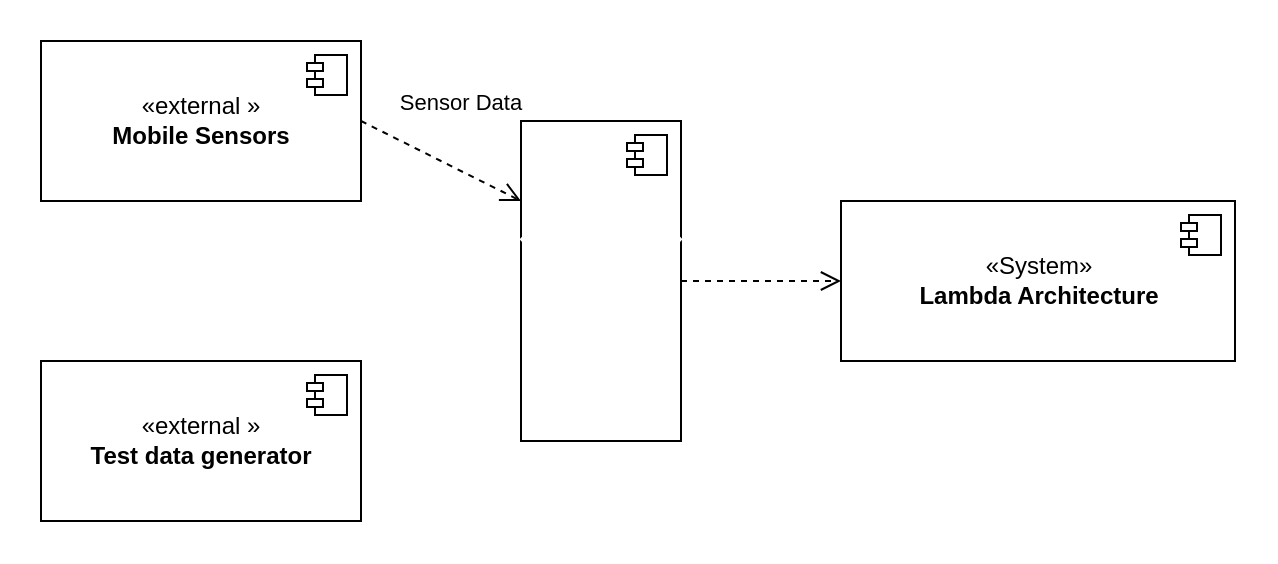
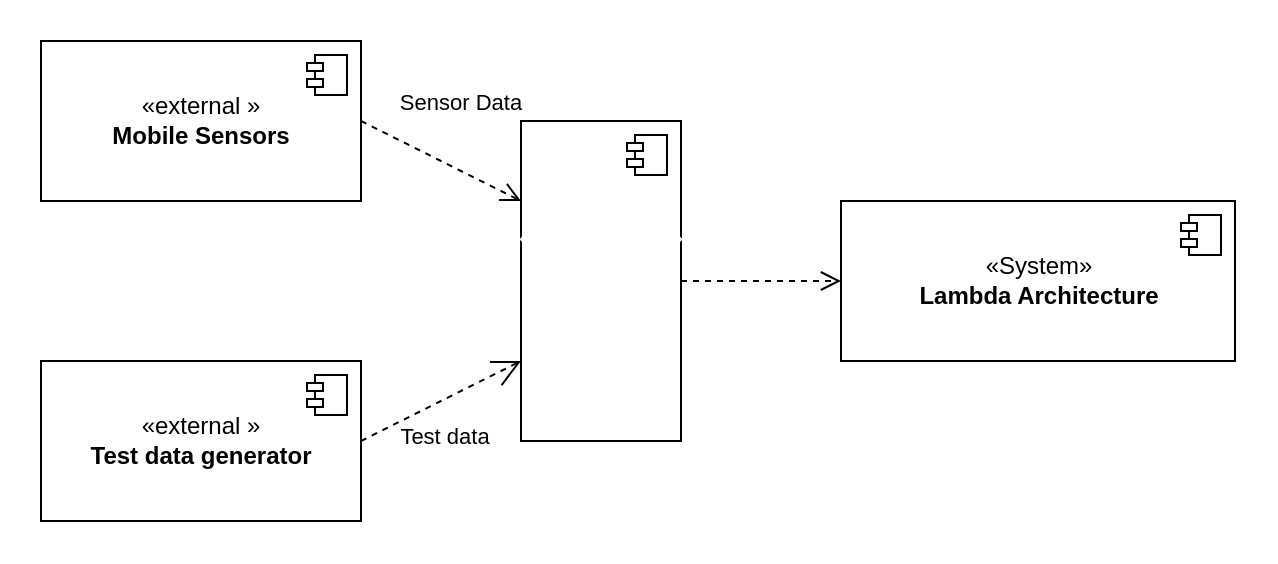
edge "«external » Test data generator" -> "«Messengers » Kafka or Pulsar": added, label "Test data"
